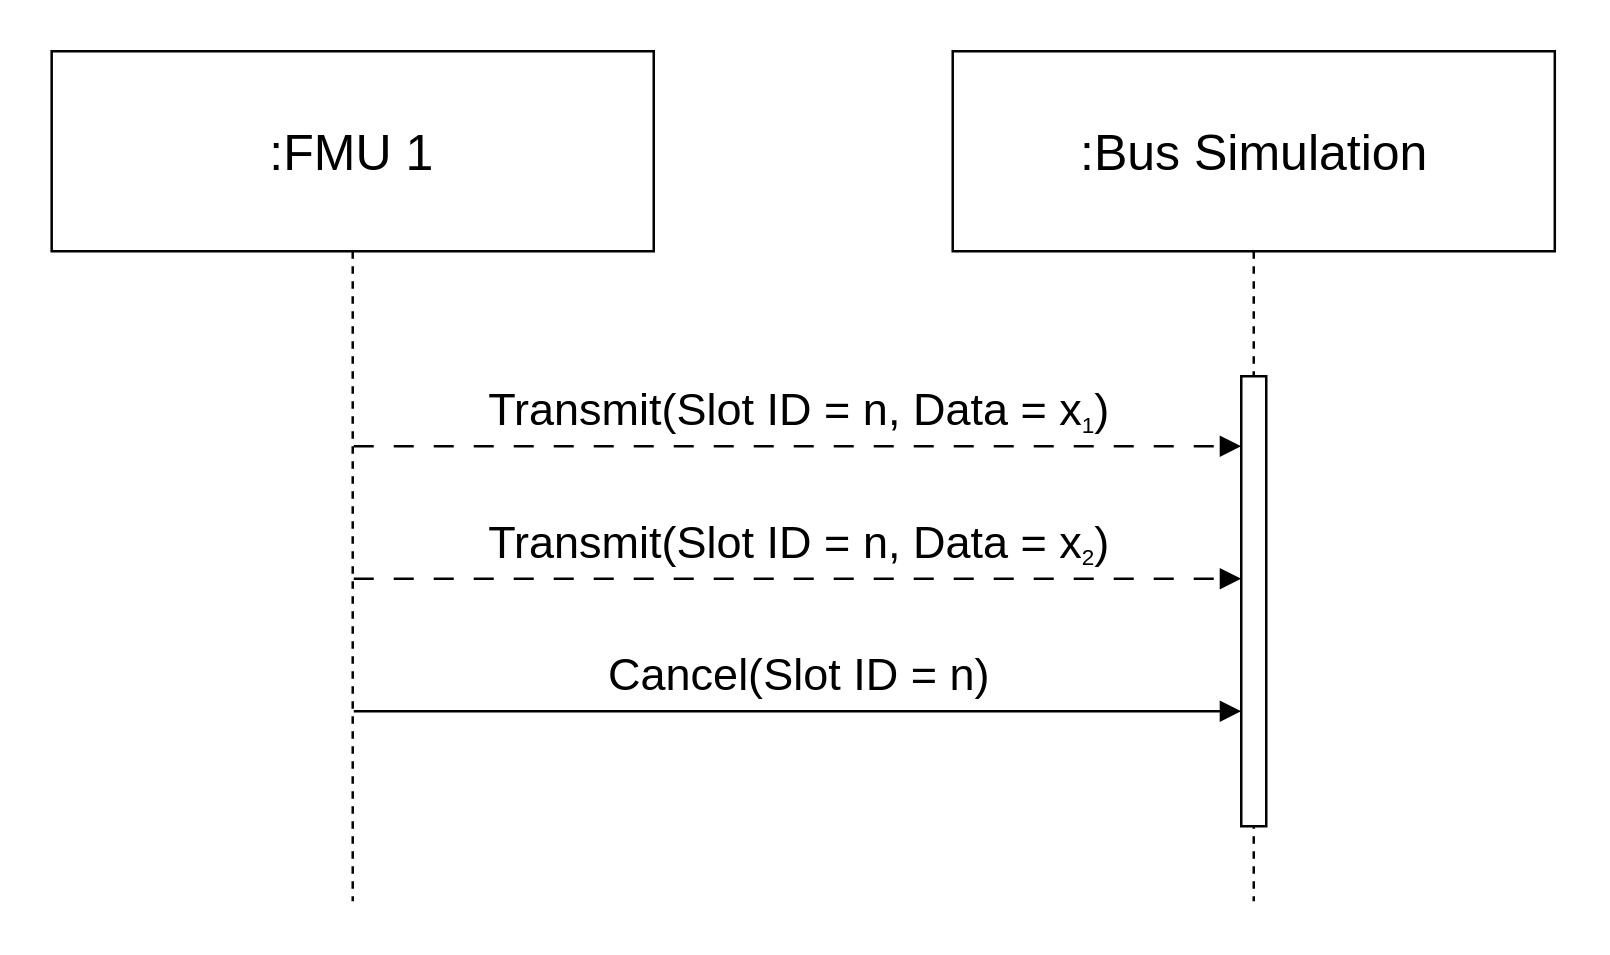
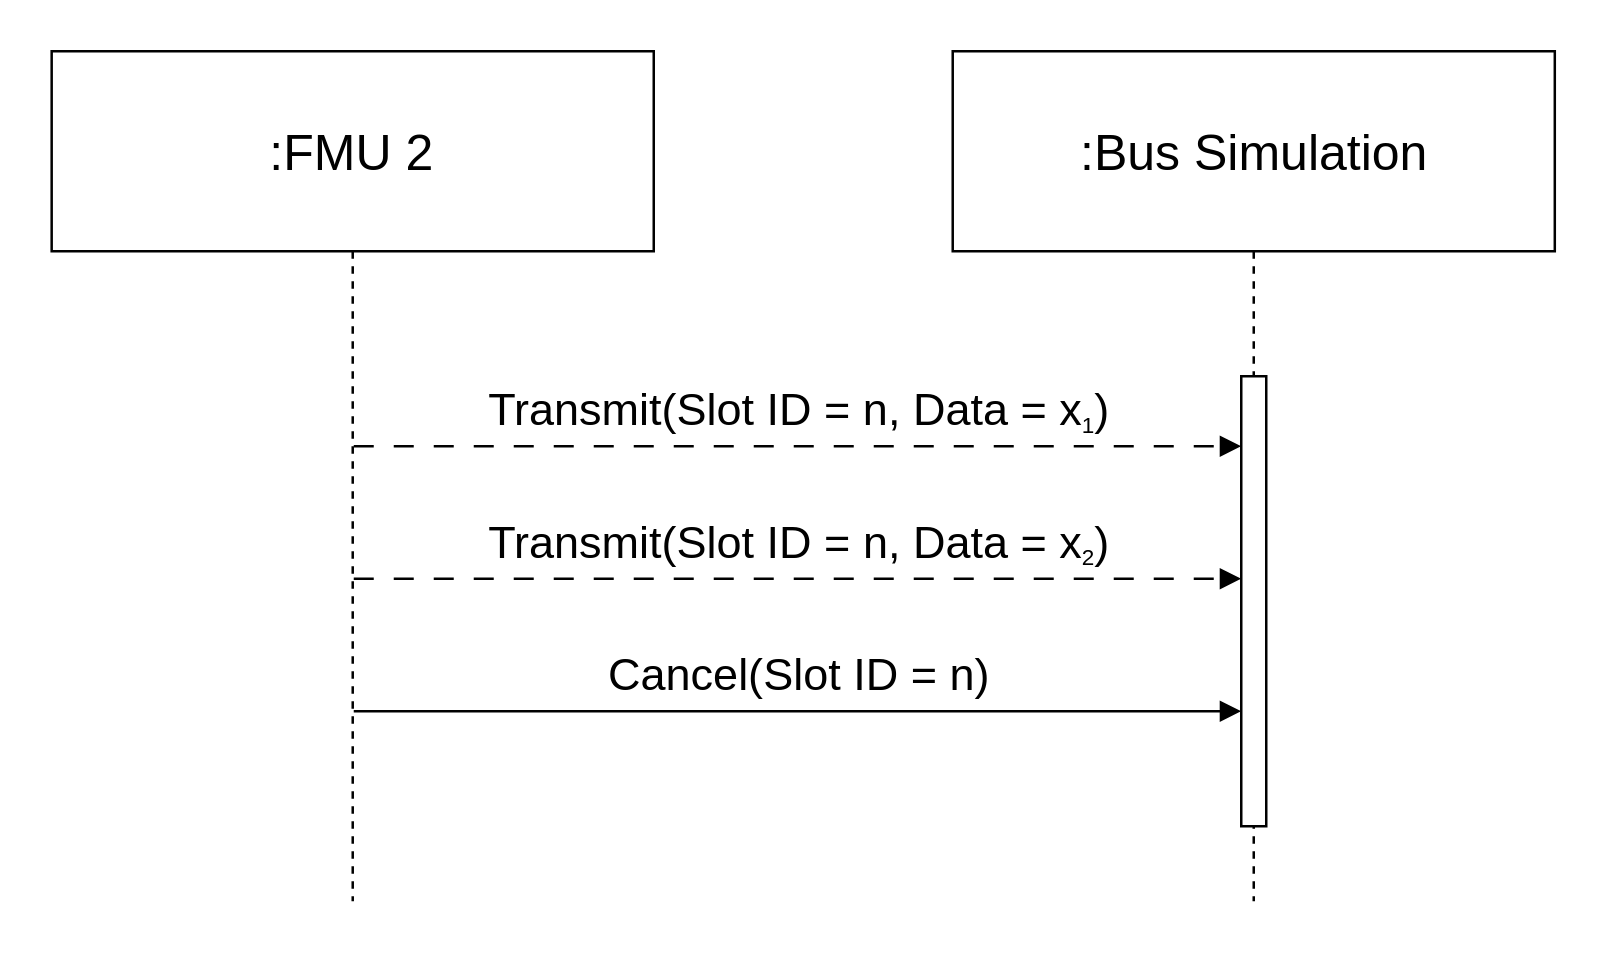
node ":FMU 1": label ":FMU 1" -> ":FMU 2"
